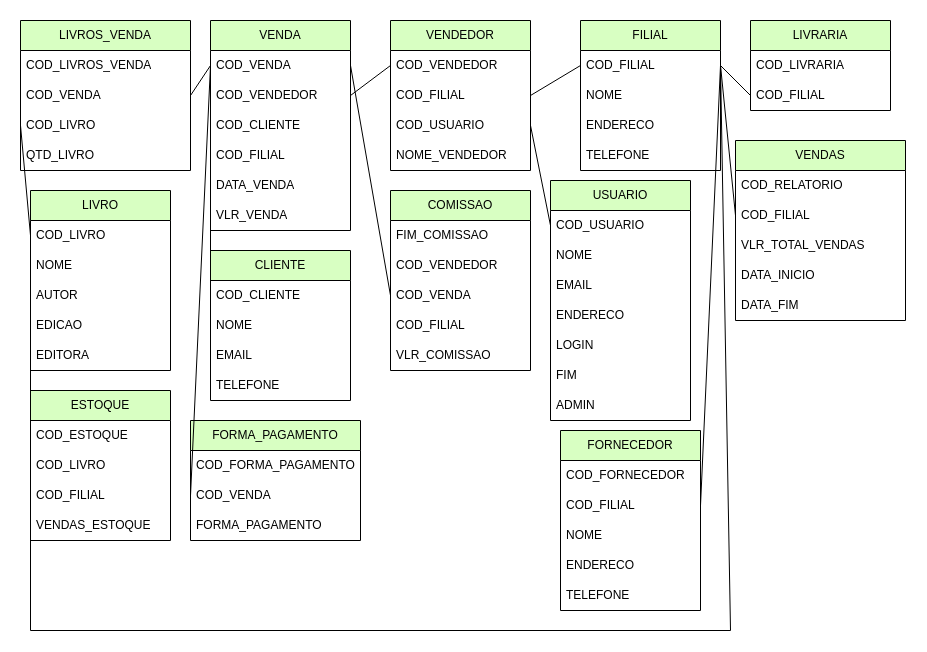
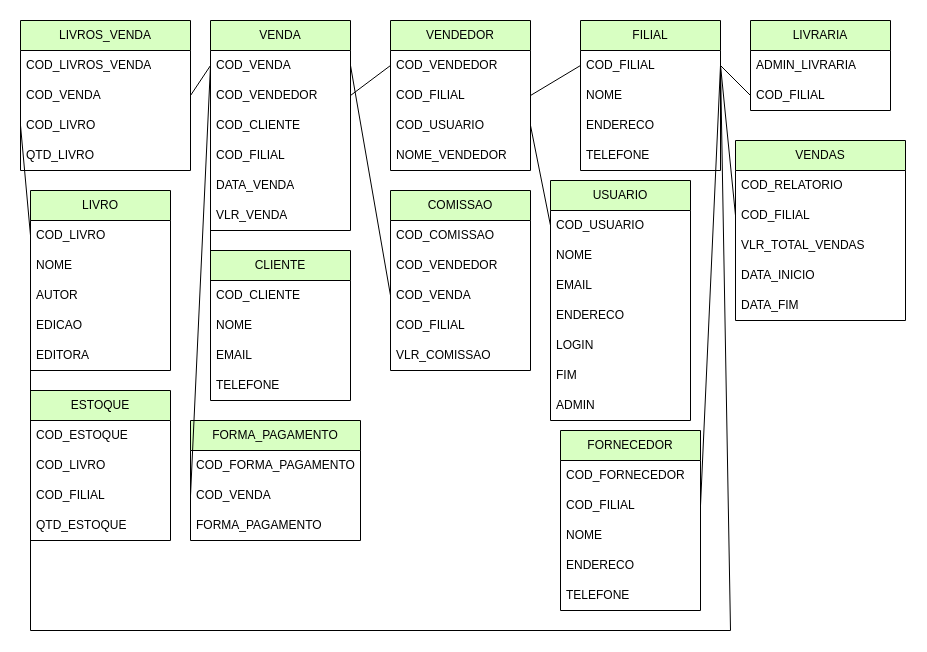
node "COD_LIVRARIA": label "COD_LIVRARIA" -> "ADMIN_LIVRARIA"
node "FIM_COMISSAO": label "FIM_COMISSAO" -> "COD_COMISSAO"
node "VENDAS_ESTOQUE": label "VENDAS_ESTOQUE" -> "QTD_ESTOQUE"
